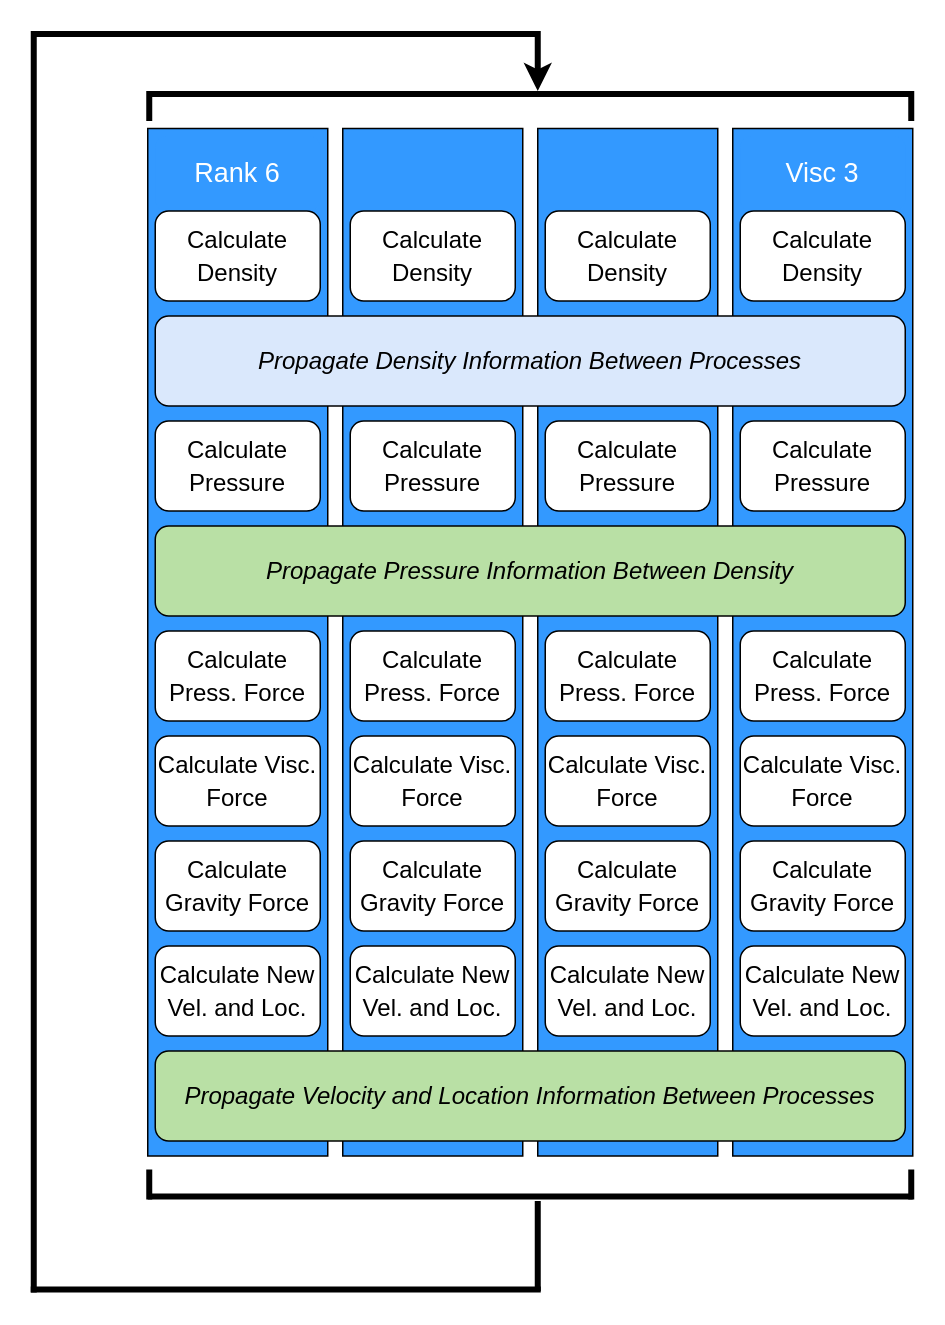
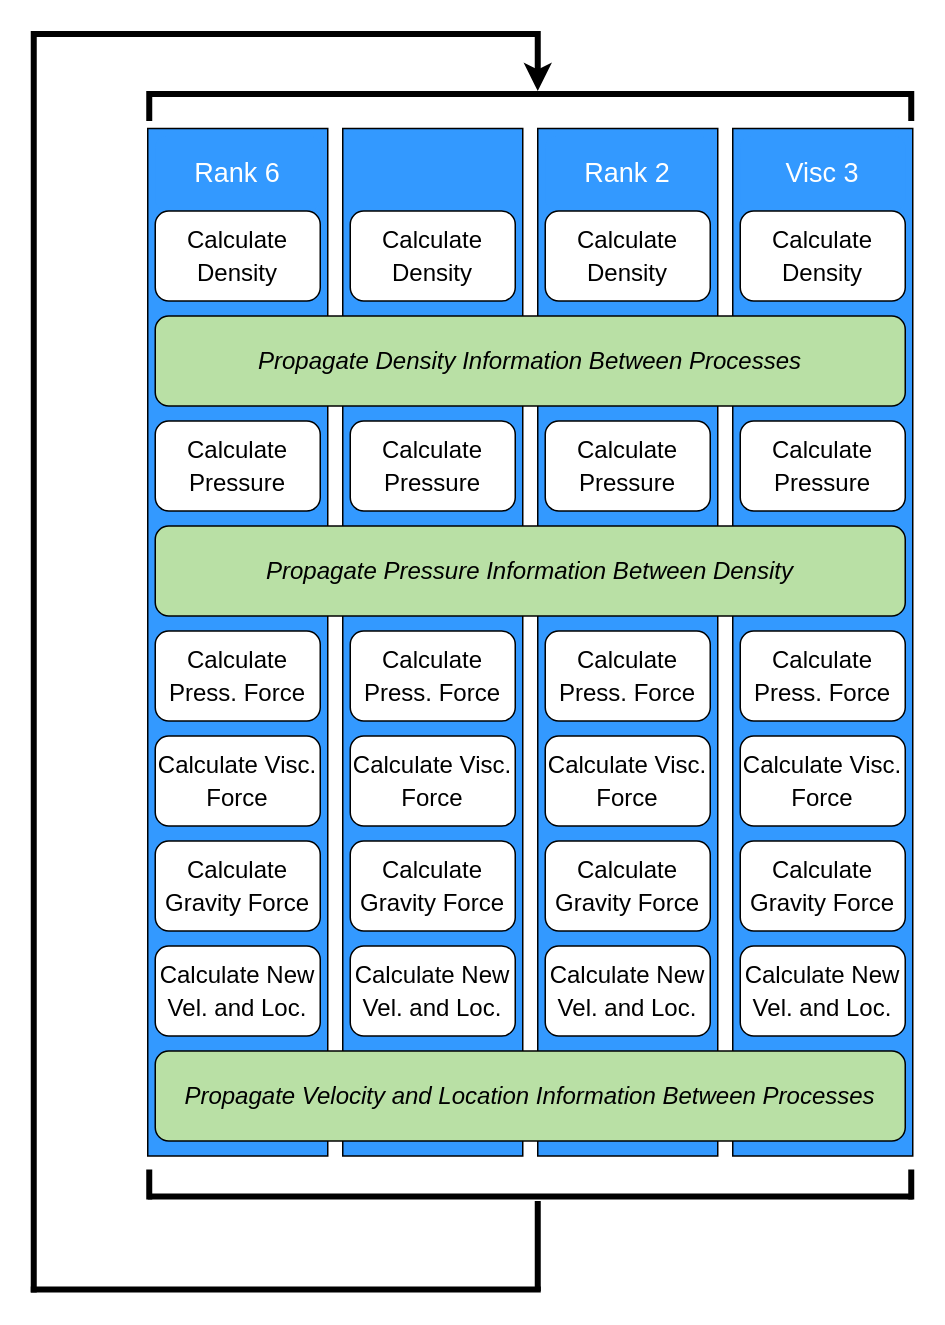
node "Rank 2": added
node "Propagate Density Information Between Processes": fillcolor #dae8fc -> #b9e0a5
